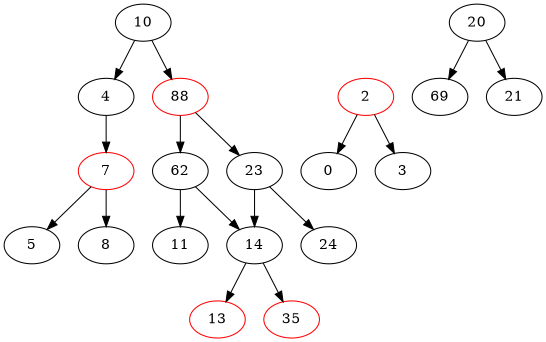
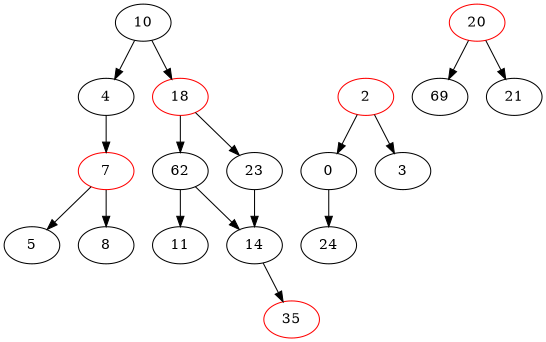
node "20": color black -> red
node "88": label "88" -> "18"
edge "23" -> "24": now "0" -> "24"
node "13": removed
